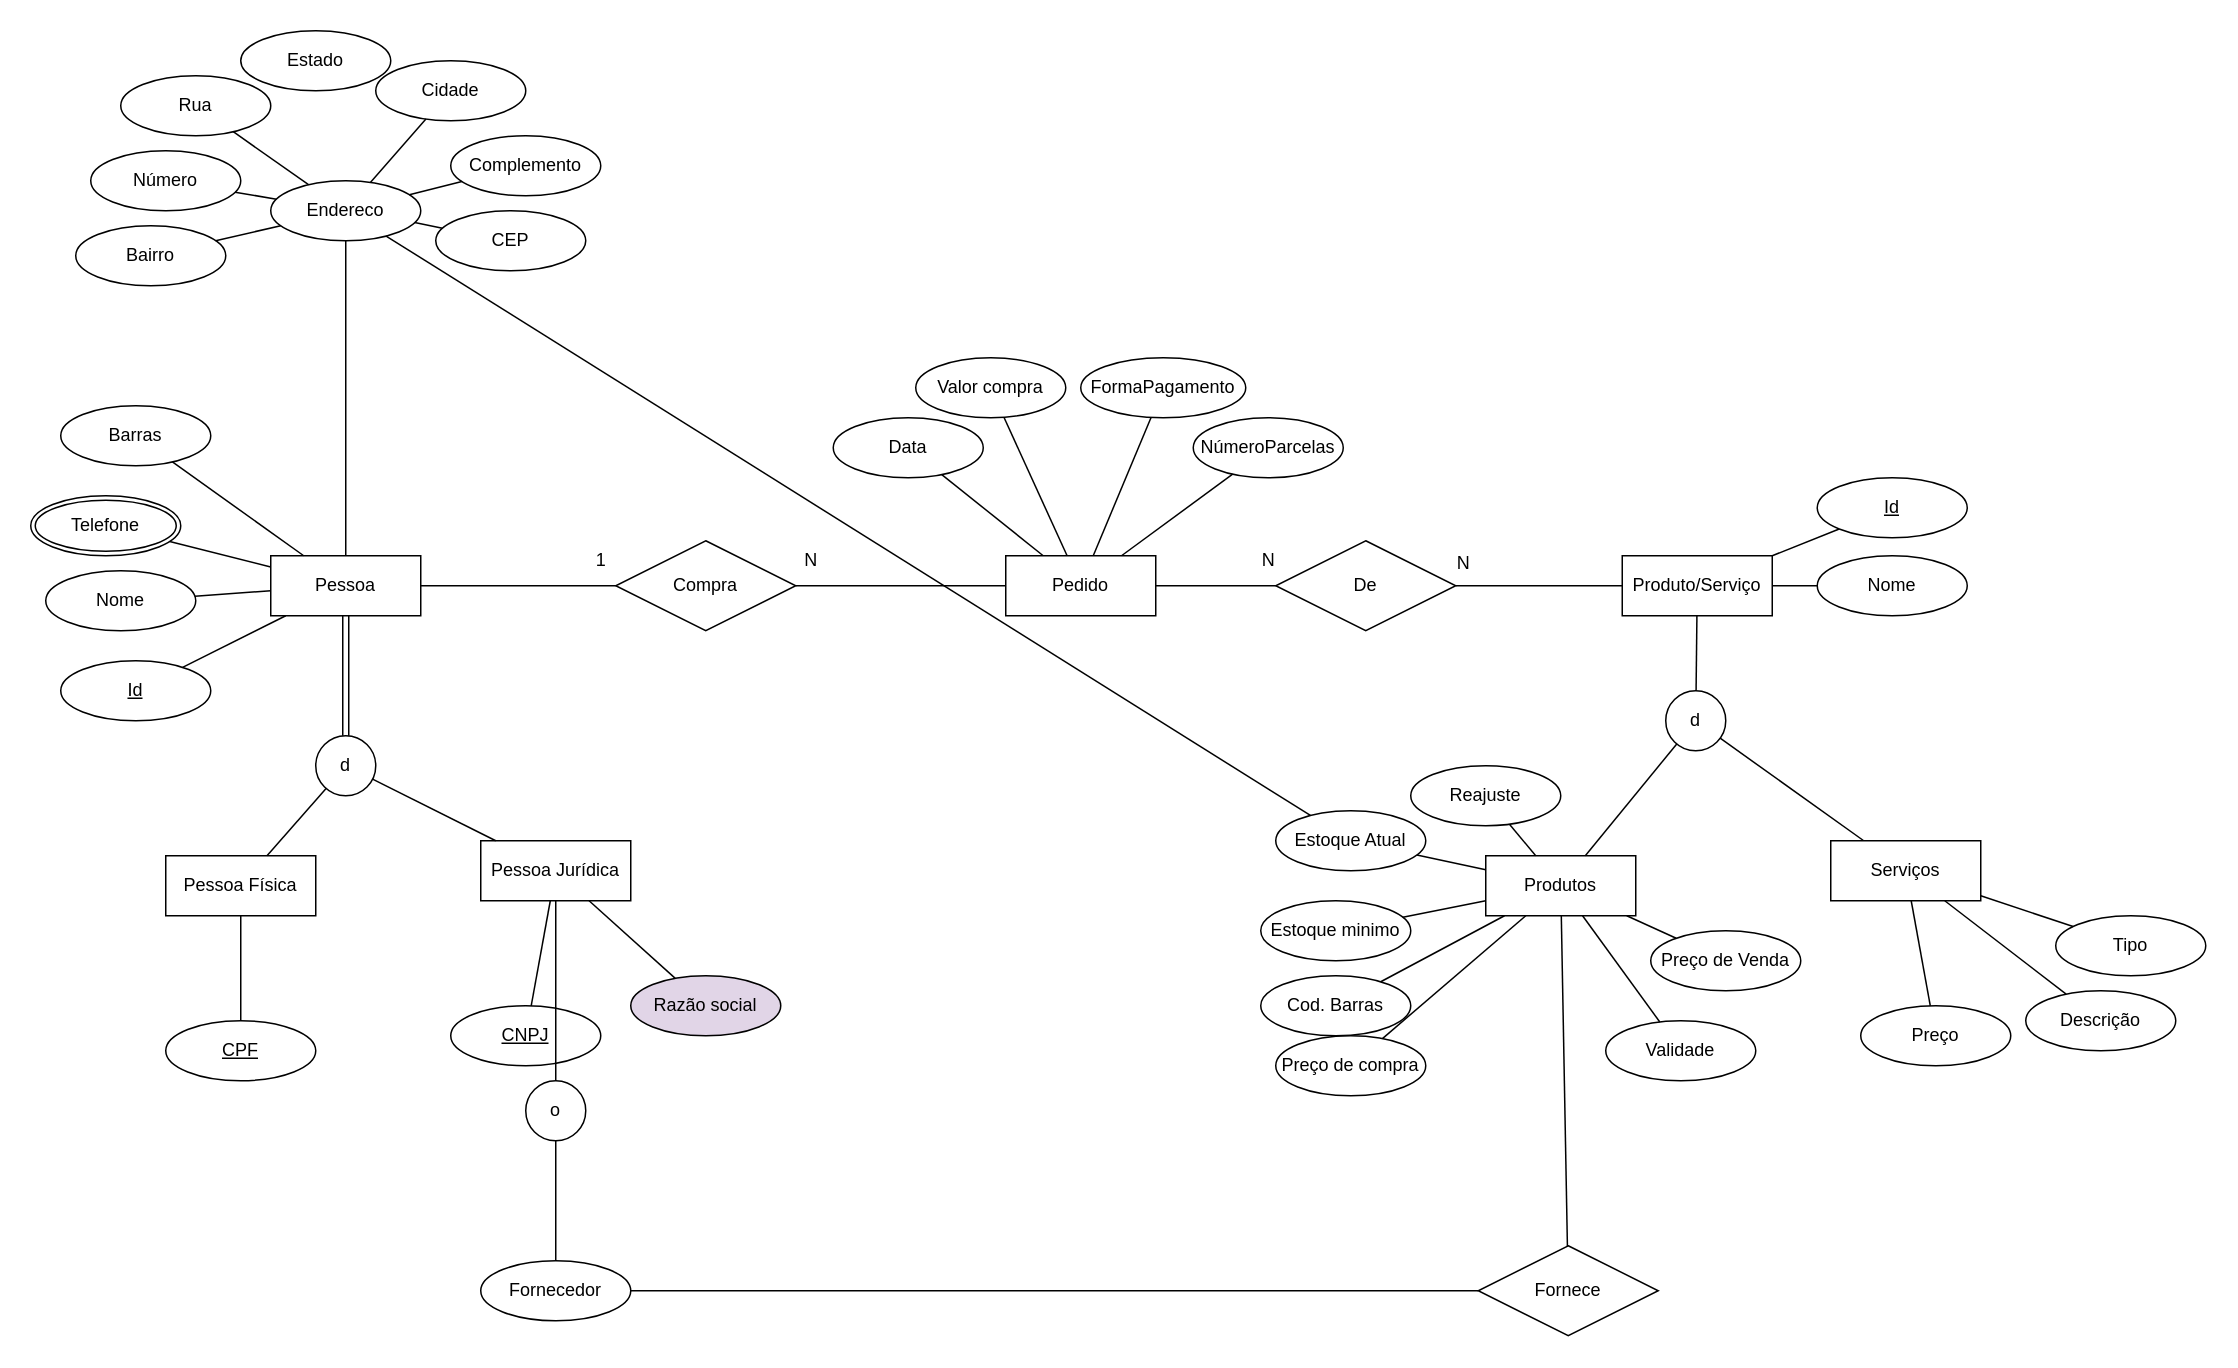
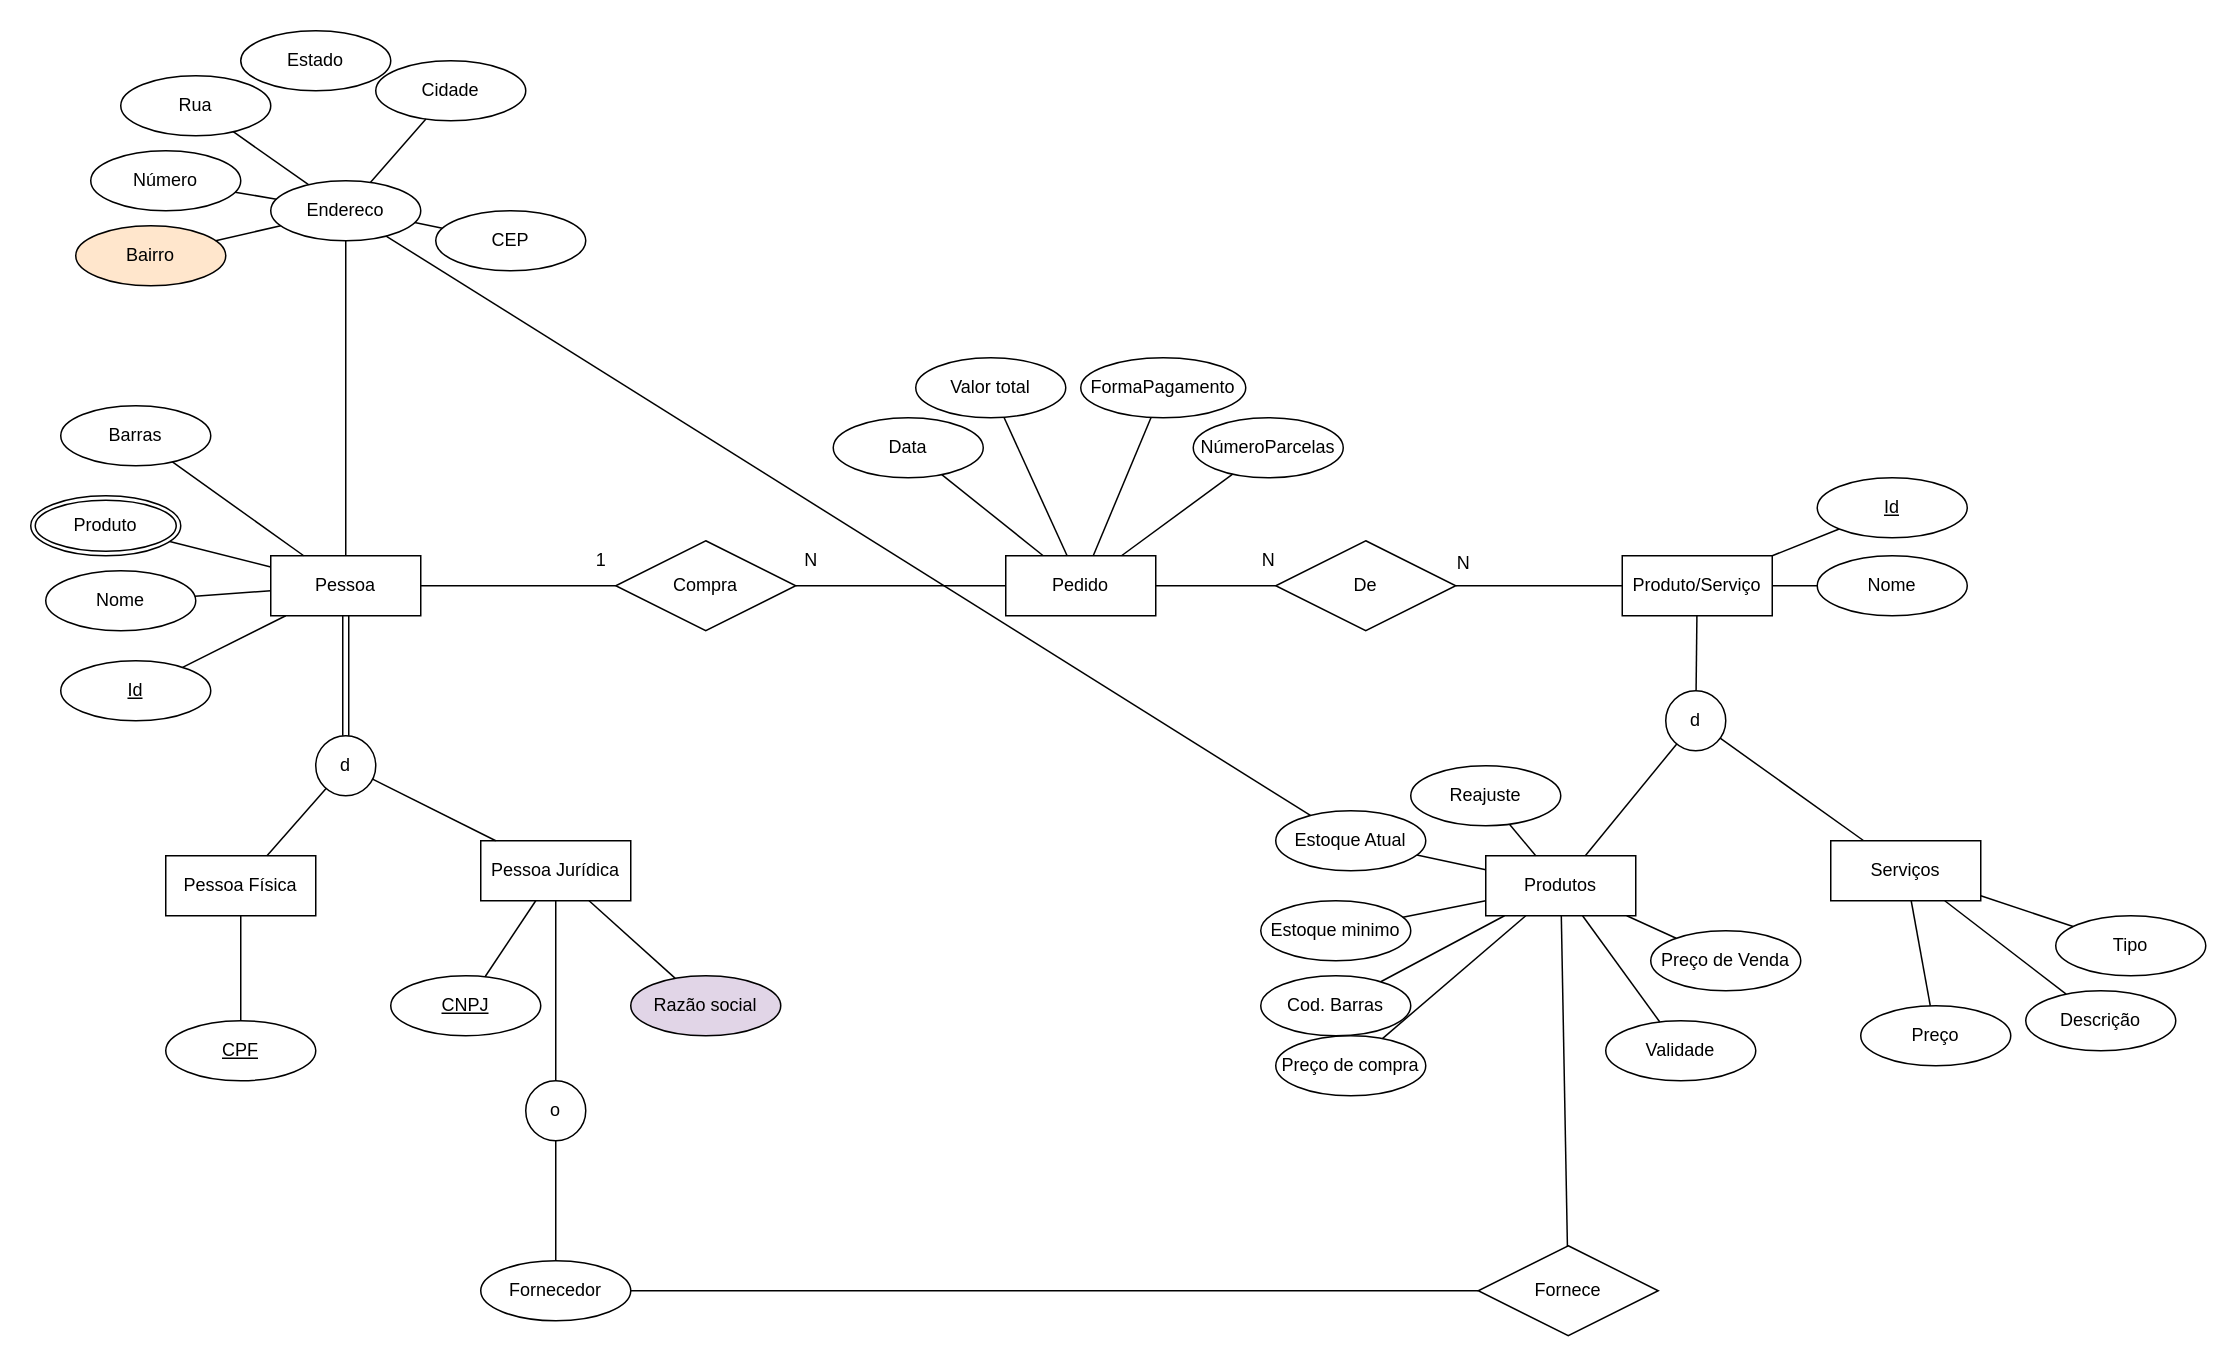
node "Complemento": removed
edge "Complemento" -- "Endereco": removed
node "Bairro": fillcolor #ffffff -> #ffe6cc
node "Valor compra": label "Valor compra" -> "Valor total"
node "Telefone": label "Telefone" -> "Produto"
node "CNPJ": moved (526, 1036) -> (466, 1006)
